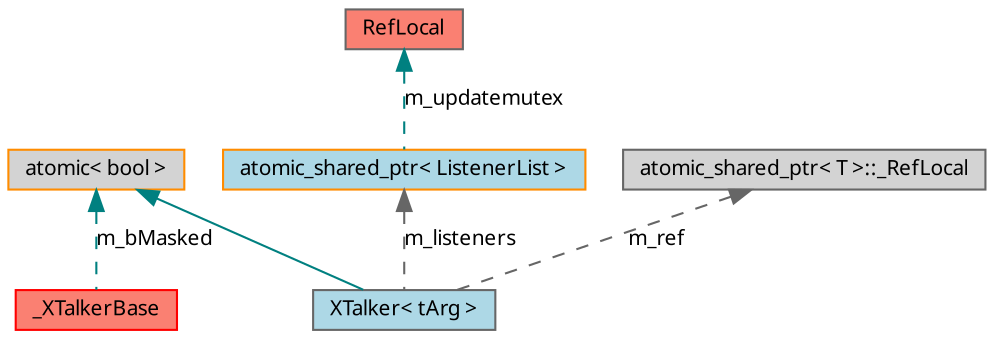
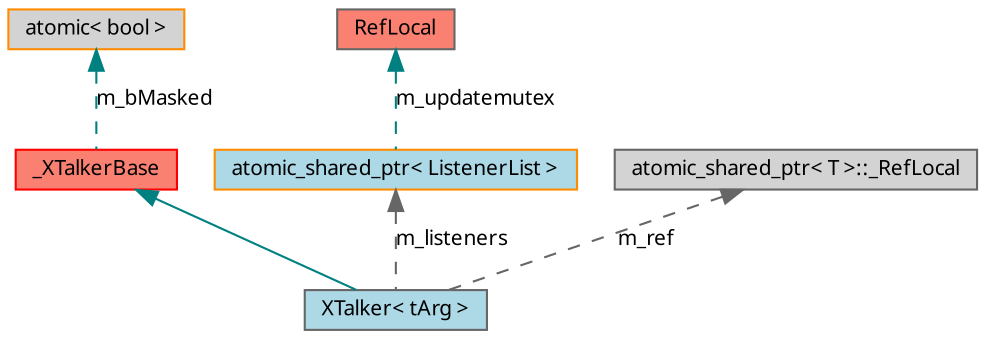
edge "XTalker< tArg >" -> "atomic< bool >": now "XTalker< tArg >" -> "_XTalkerBase"
